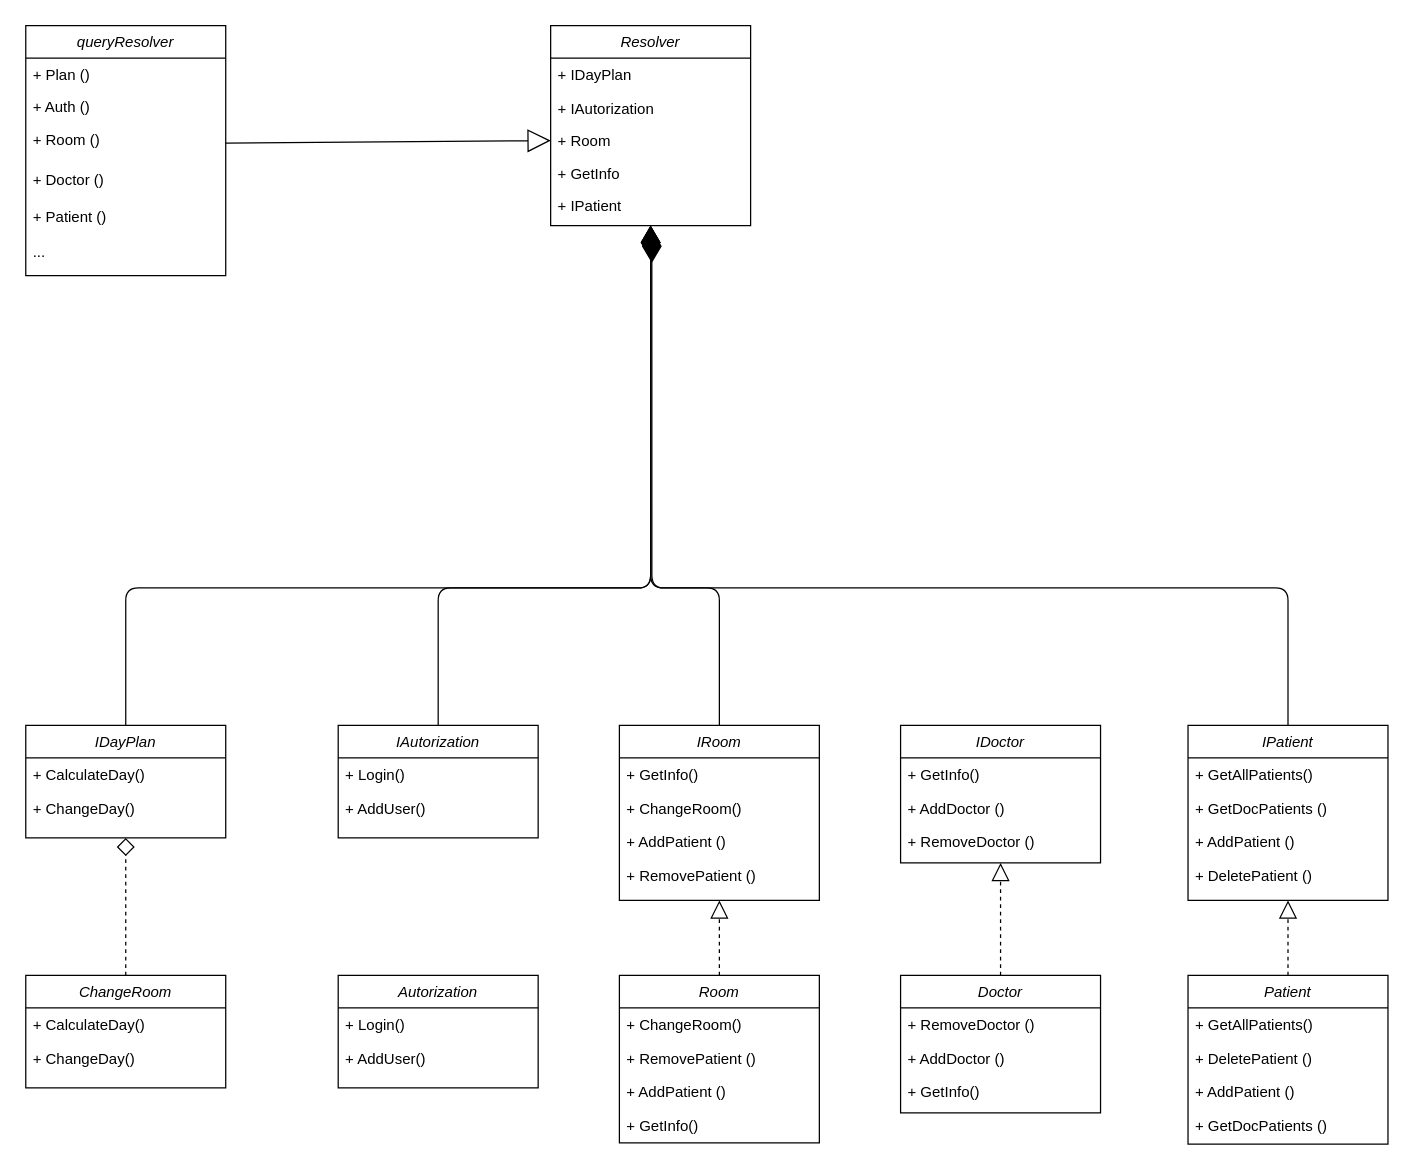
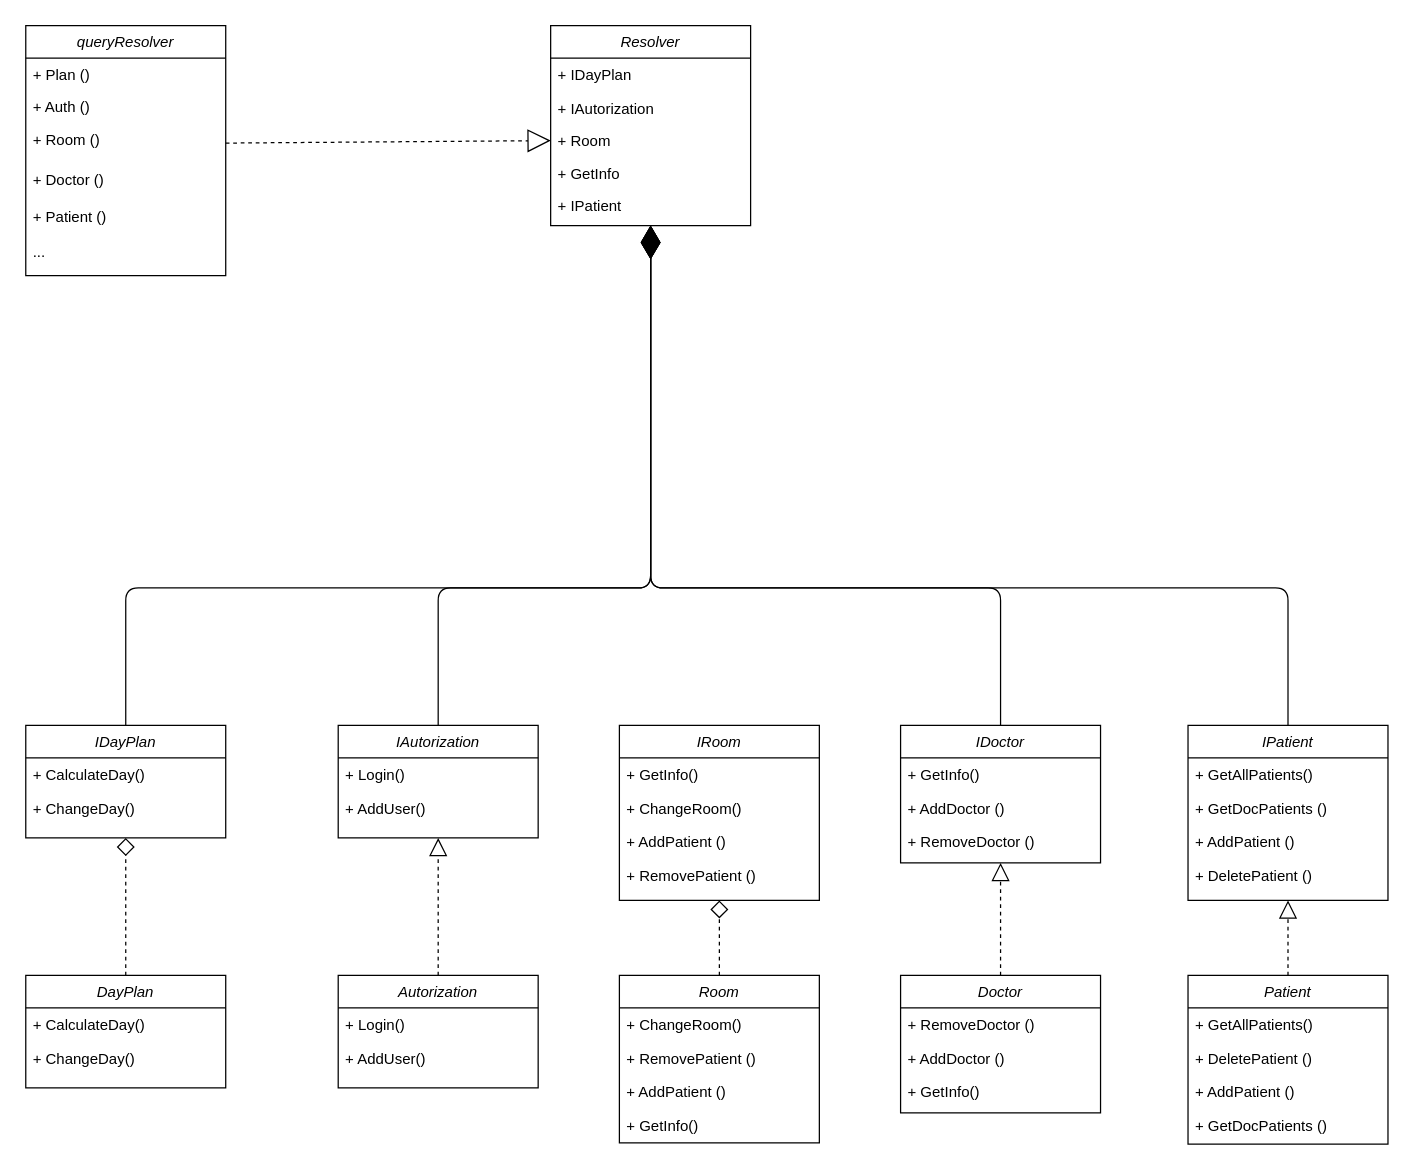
edge "+ Room ()" -> "+ Room": style solid -> dashed
edge "IRoom" -> "+ IPatient": removed
edge "IDoctor" -> "Resolver": added
edge "Autorization" -> "IAutorization": added
edge "Room" -> "IRoom": arrowhead block -> diamond
node "ChangeRoom": label "ChangeRoom" -> "DayPlan"
